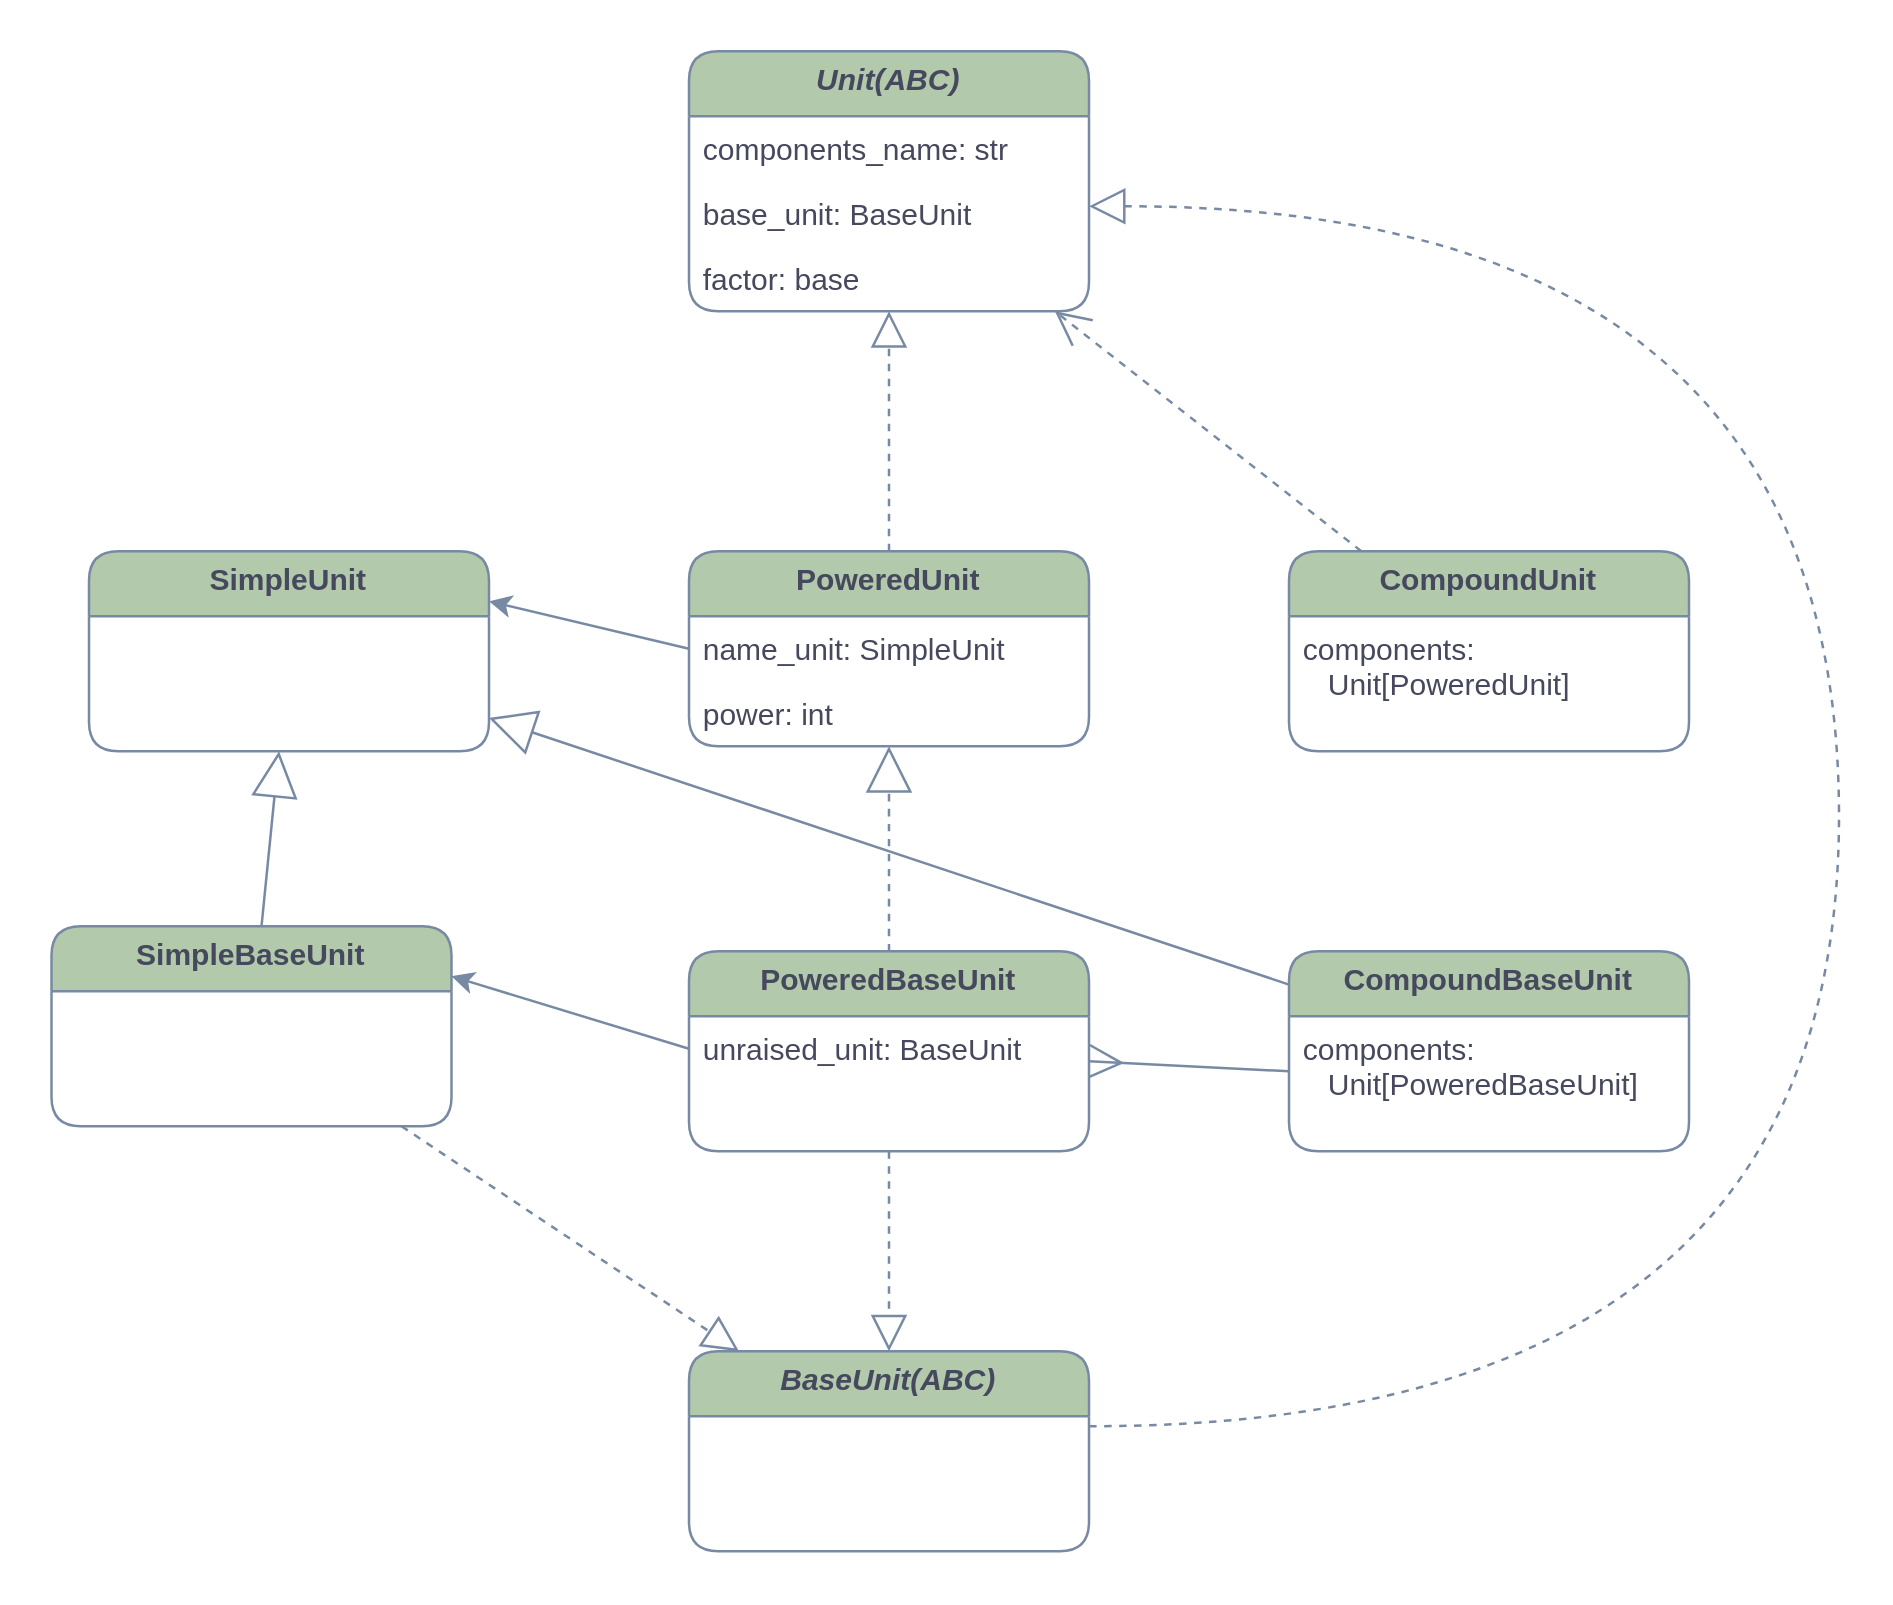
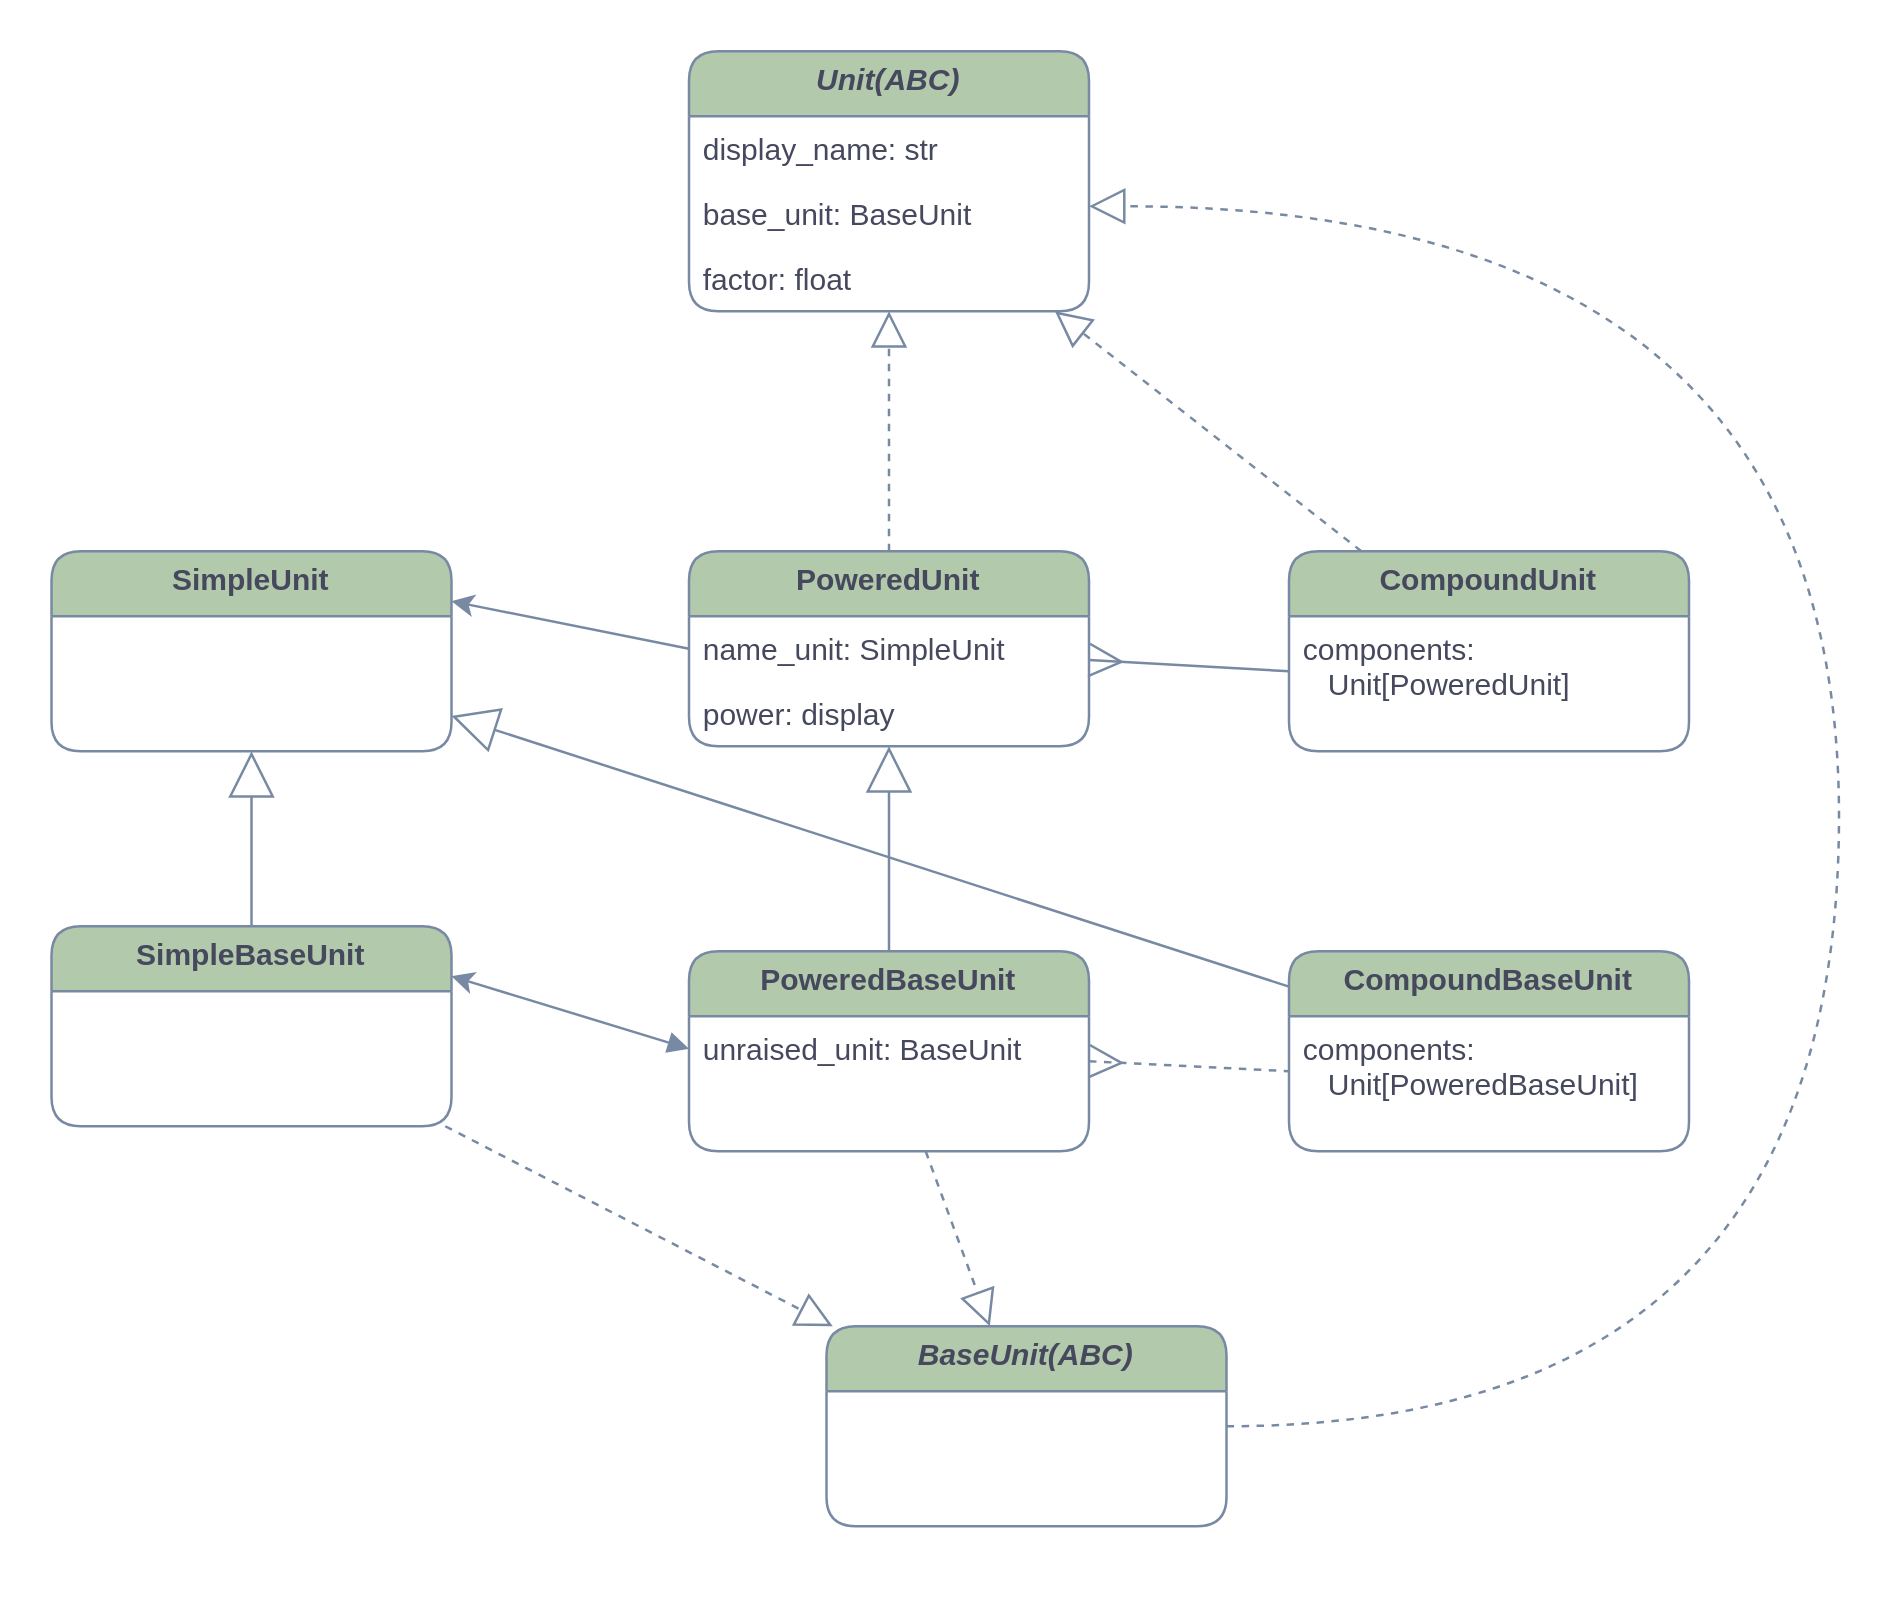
node "components_name: str": label "components_name: str" -> "display_name: str"
node "factor: base": label "factor: base" -> "factor: float"
edge "CompoundUnit" -> "Unit(ABC)": arrowhead open -> block
node "SimpleUnit": moved (289, 651) -> (251, 651)
edge "components: Unit[PoweredUnit]" -> "PoweredUnit": added
node "power: int": label "power: int" -> "power: display"
edge "PoweredBaseUnit" -> "PoweredUnit": style dashed -> solid
edge "unraised_unit: BaseUnit" -> "SimpleBaseUnit": arrowhead none -> block
edge "components: Unit[PoweredBaseUnit]" -> "PoweredBaseUnit": style solid -> dashed
node "BaseUnit(ABC)": moved (889, 1451) -> (1026, 1426)
